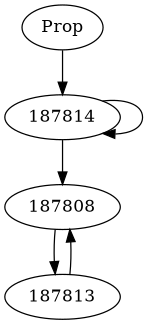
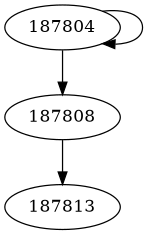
node "Prop": removed
node "187814": label "187814" -> "187804"
edge "187813" -> "187808": removed
